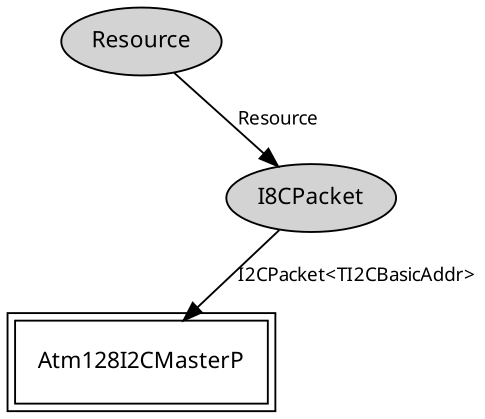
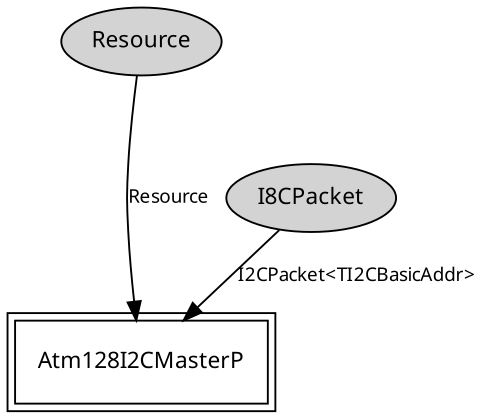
edge "Resource" -> "I8CPacket": now "Resource" -> "Atm128I2CMasterP"
